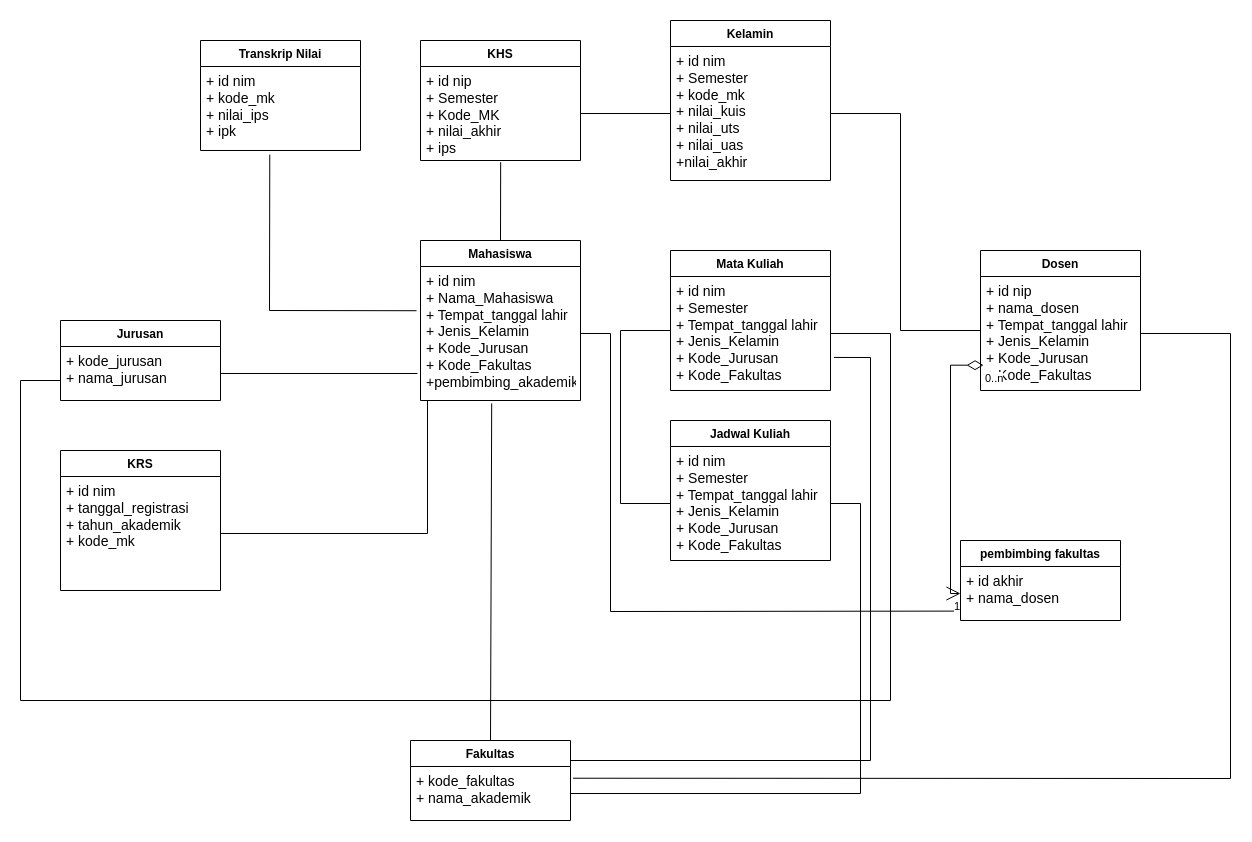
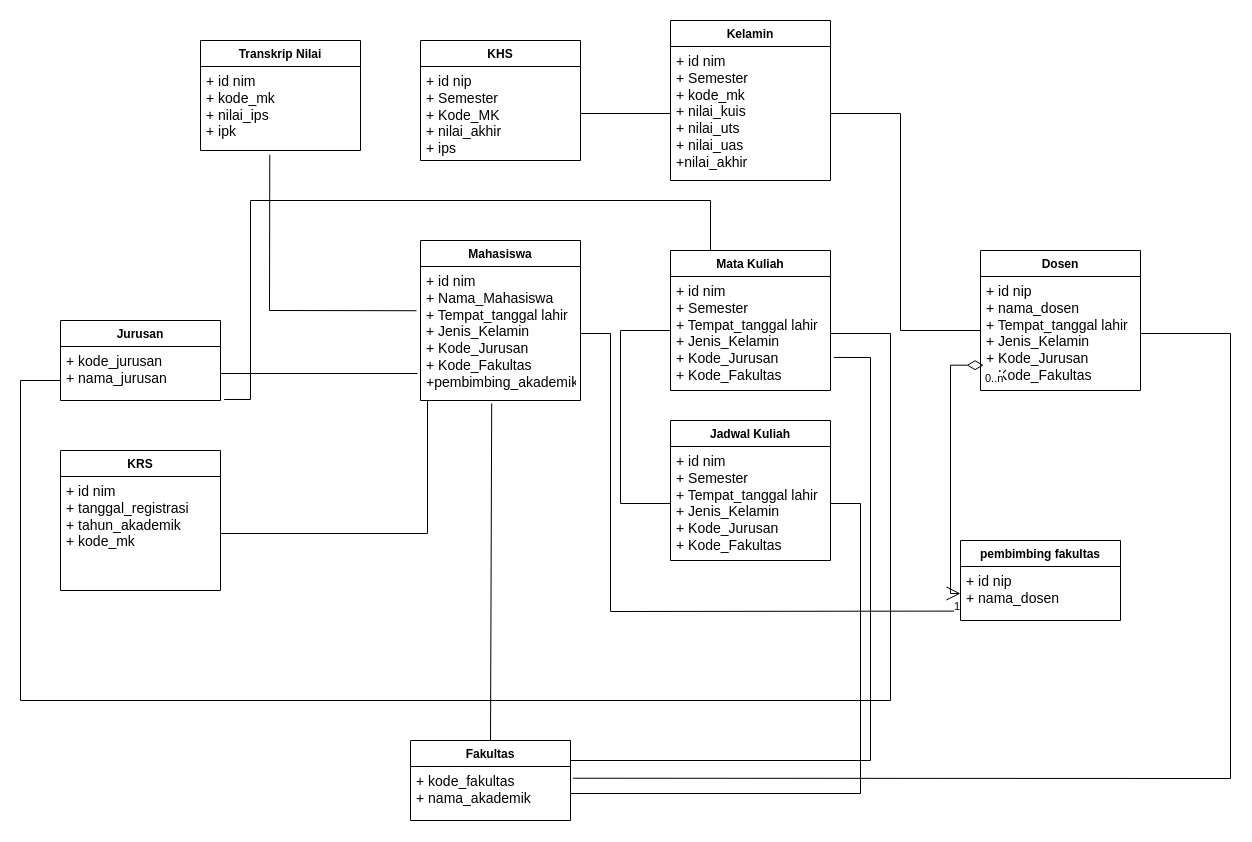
edge "Mata Kuliah" -- "+ kode_jurusan + nama_jurusan": added
edge "+ id nip + Semester + Kode_MK + nilai_akhir + ips" -- "Mahasiswa": removed
node "+ id akhir + nama_dosen": label "+ id akhir + nama_dosen" -> "+ id nip + nama_dosen"
